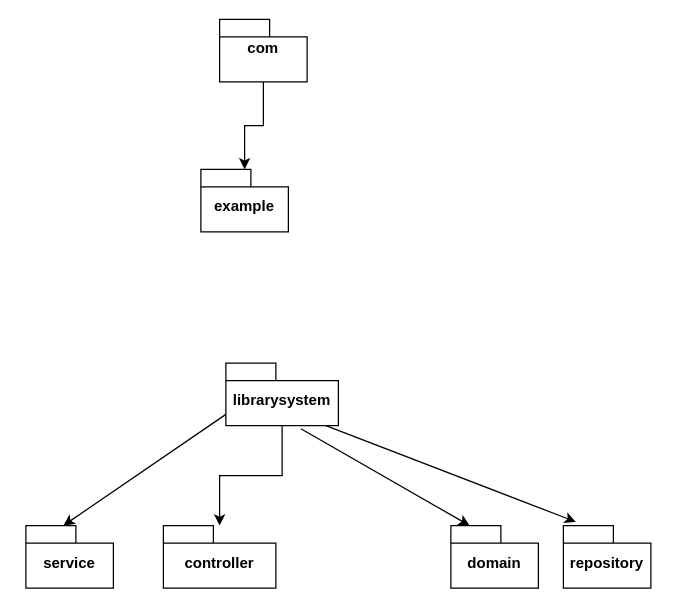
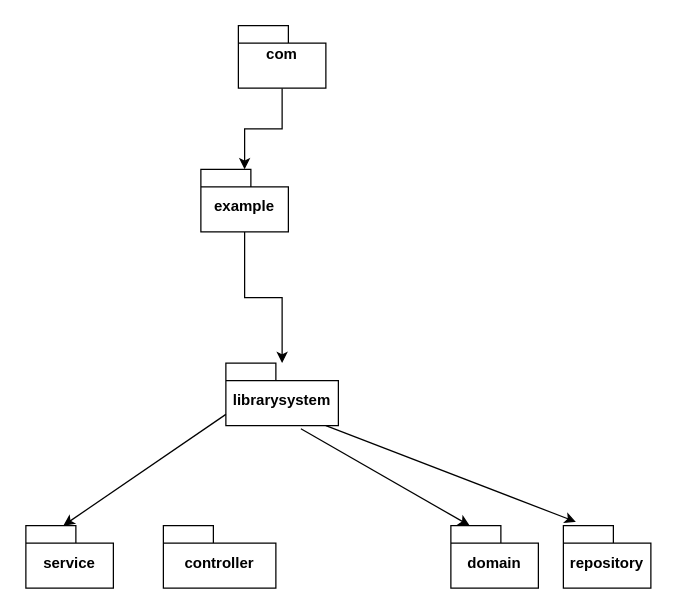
node "com": moved (263, 51) -> (282, 57)
edge "example" -> "librarysystem": added
edge "librarysystem" -> "controller": removed
